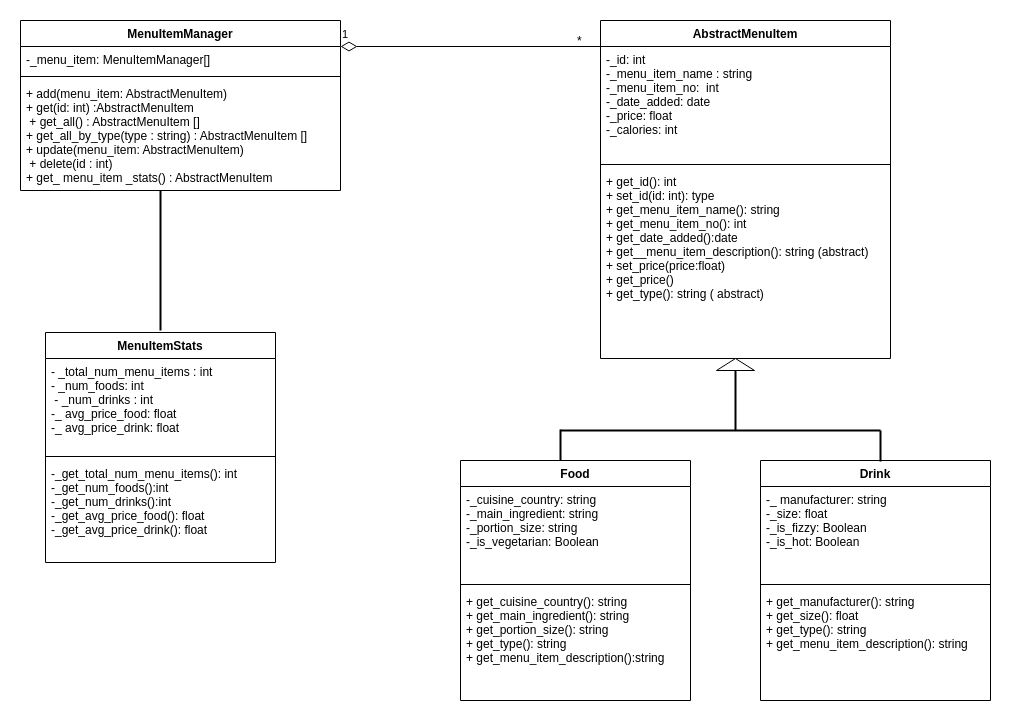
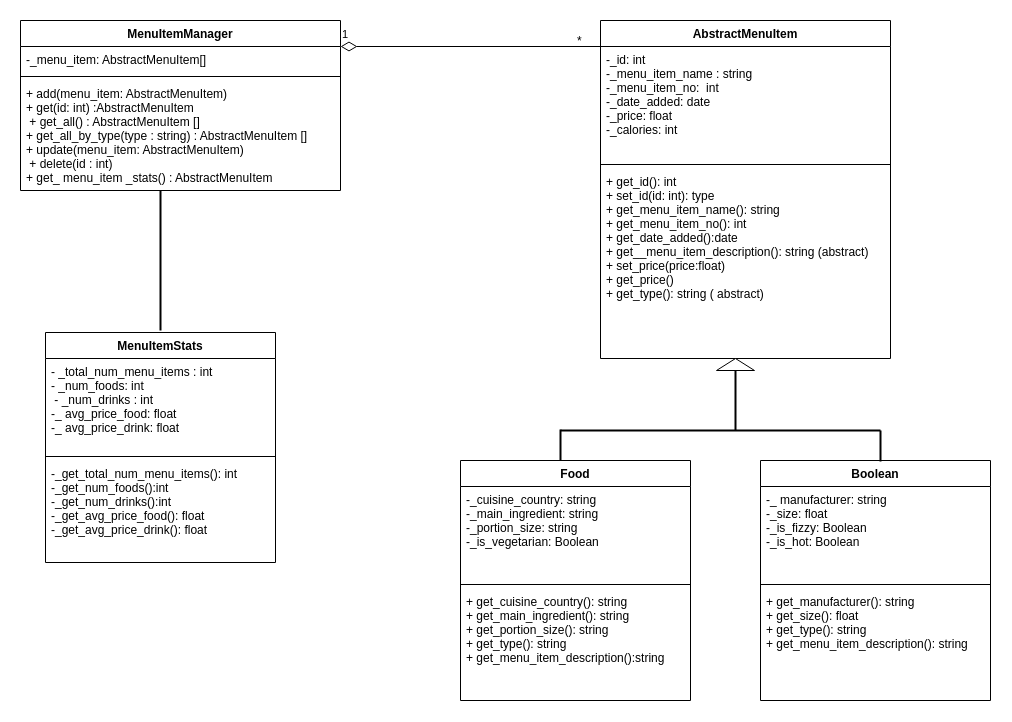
node "-_menu_item: MenuItemManager[]": label "-_menu_item: MenuItemManager[]" -> "-_menu_item: AbstractMenuItem[]"
node "Drink": label "Drink" -> "Boolean"
